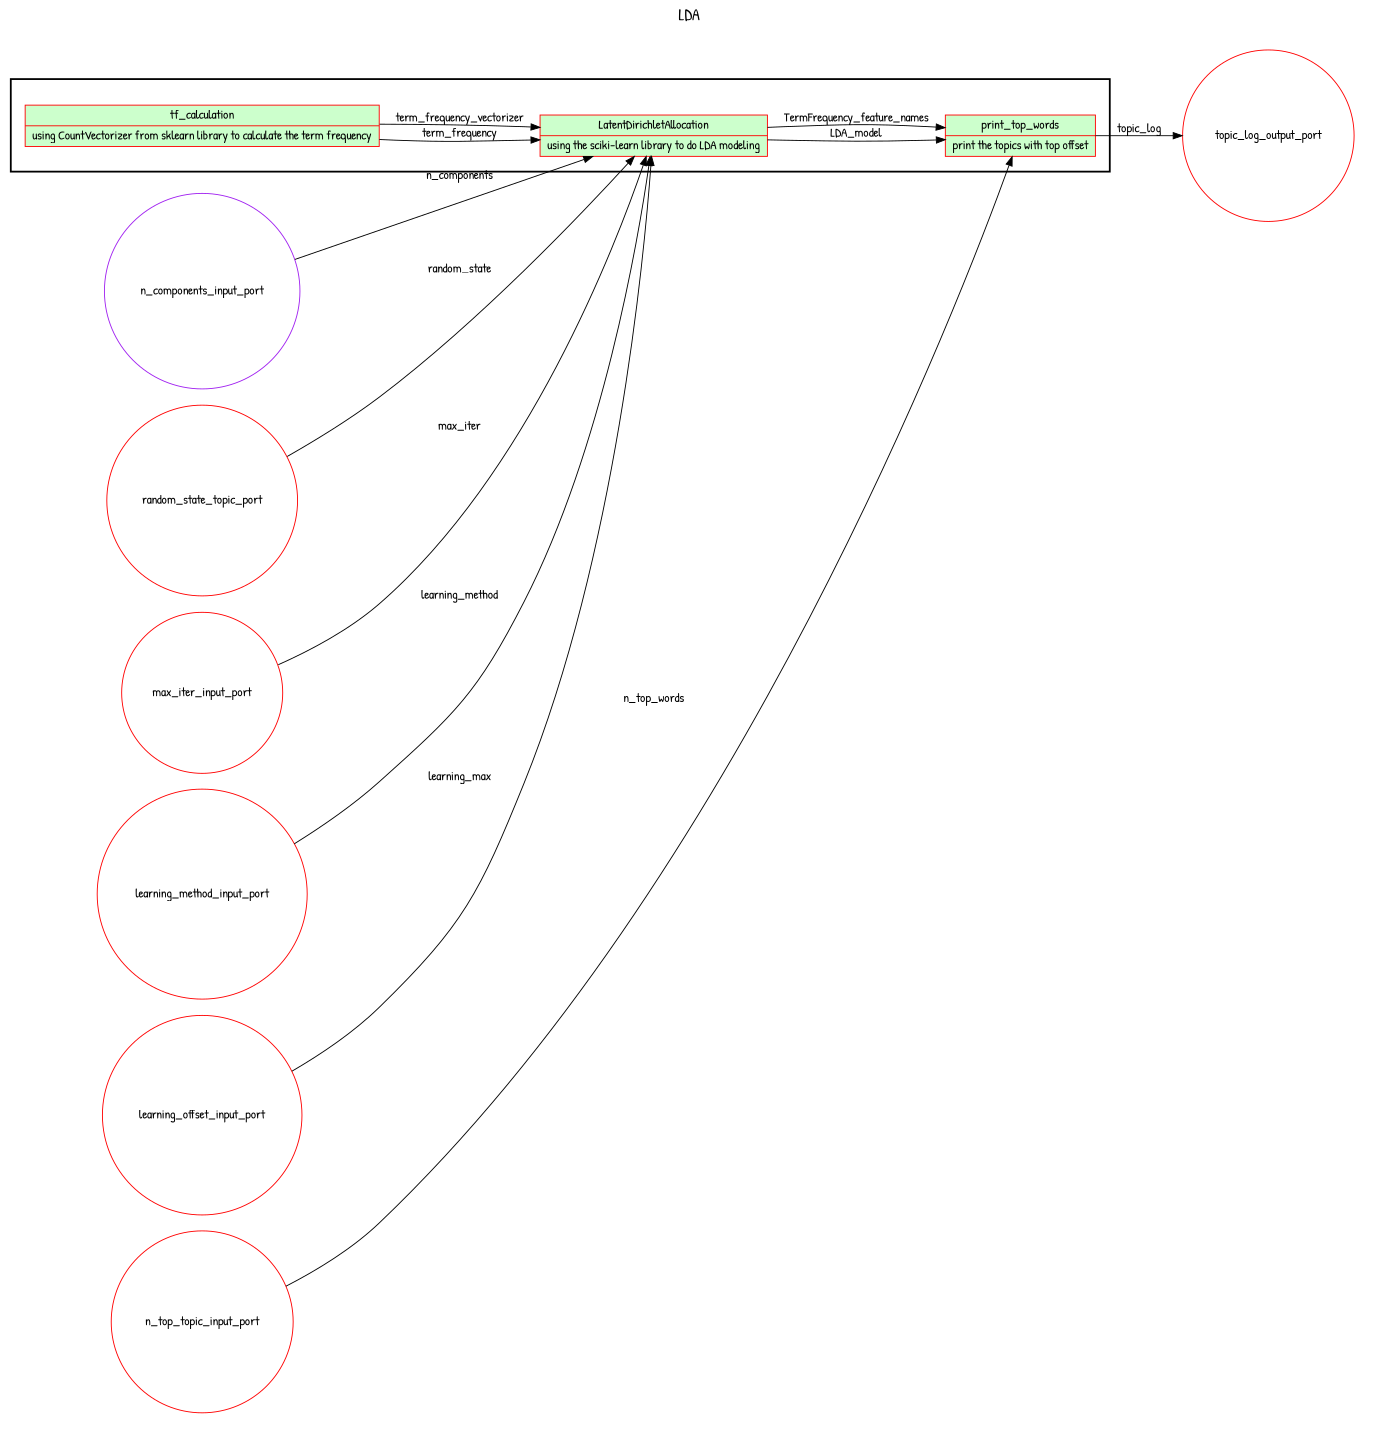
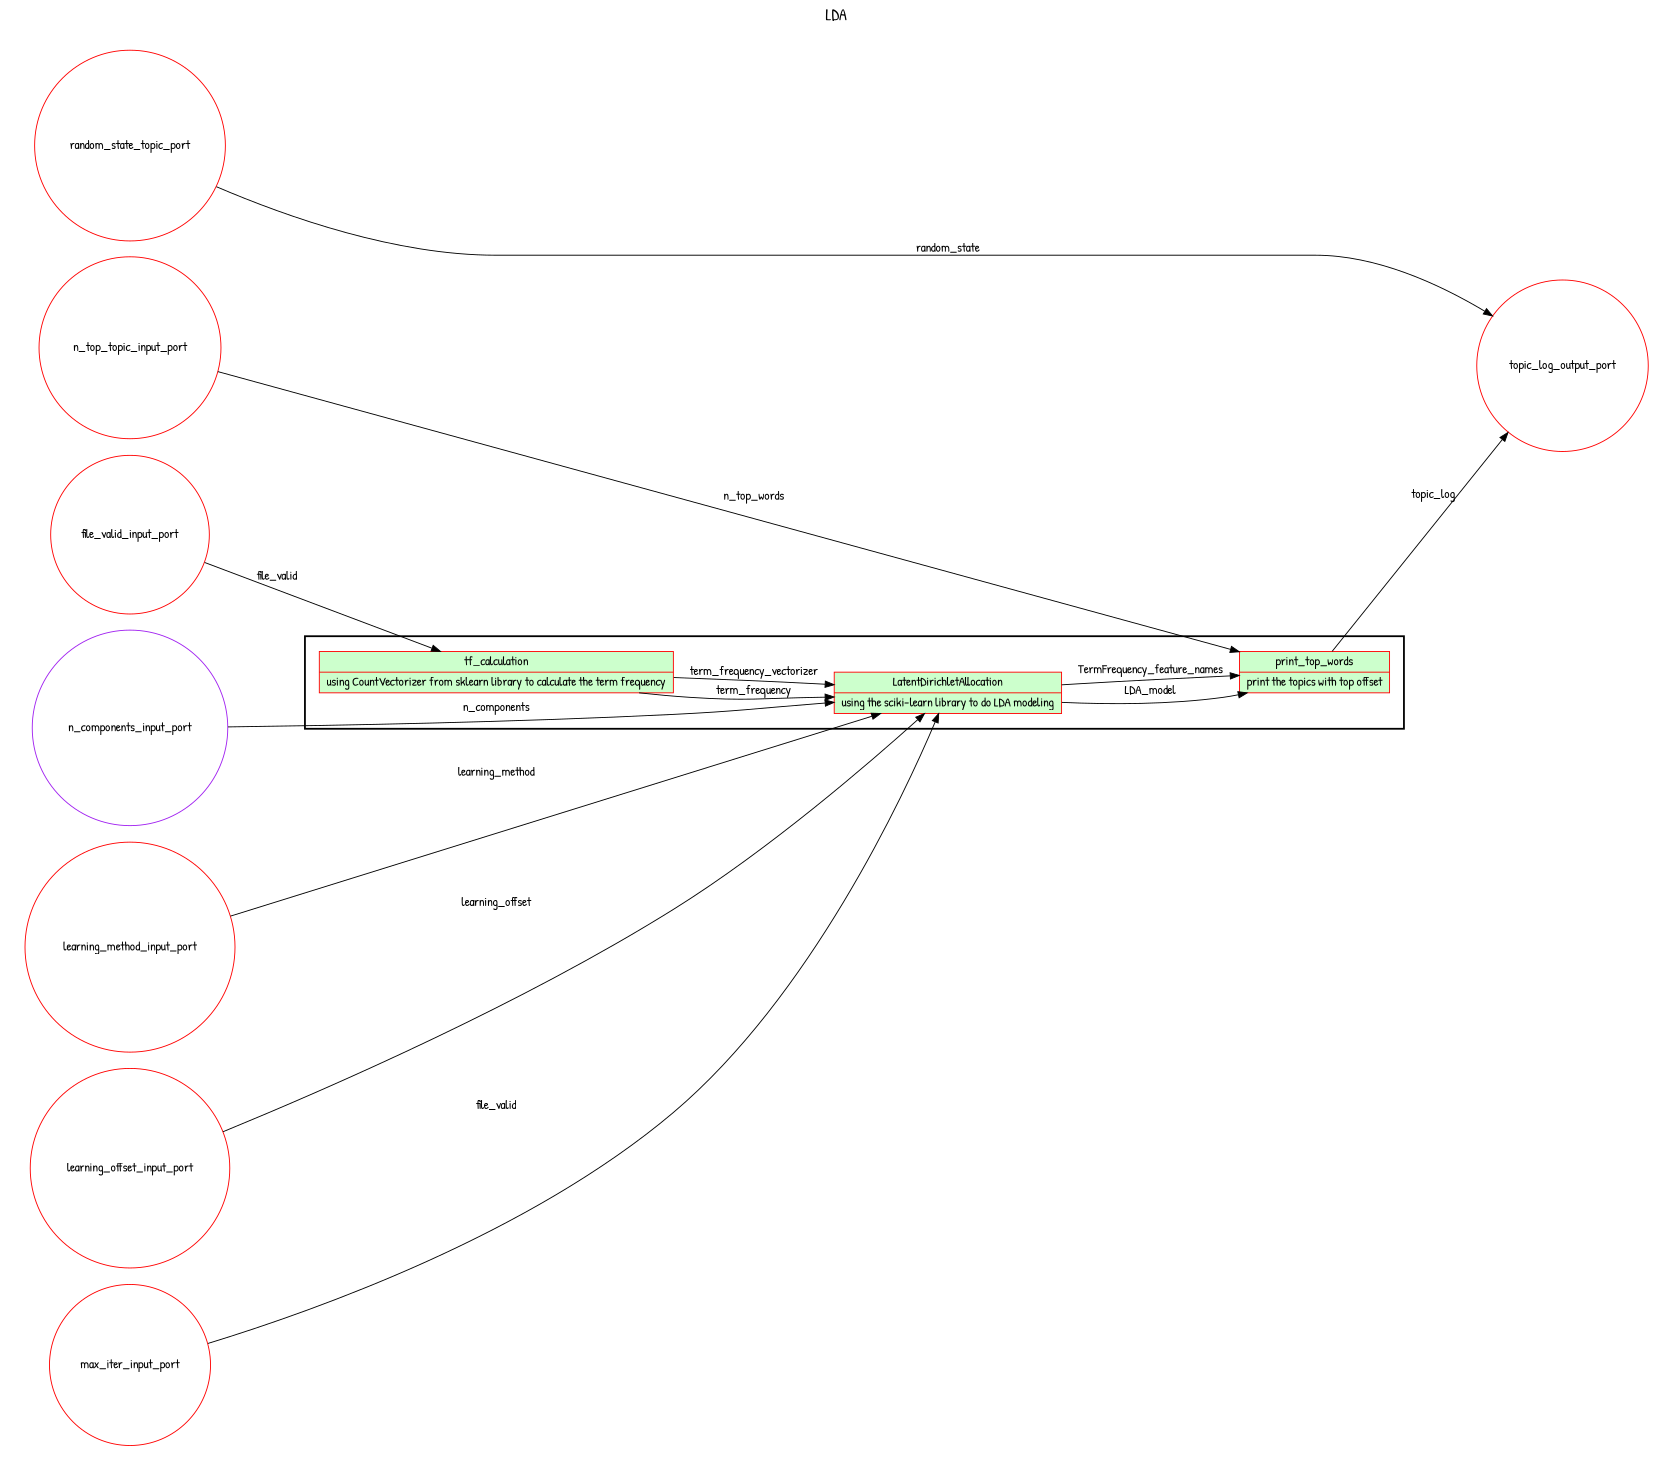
edge "random_state_topic_port" -> "LatentDirichletAllocation": now "random_state_topic_port" -> "topic_log_output_port"
edge "max_iter_input_port" -> "LatentDirichletAllocation": label "max_iter" -> "file_valid"
node "file_valid_input_port": added
edge "learning_offset_input_port" -> "LatentDirichletAllocation": label "learning_max" -> "learning_offset"
